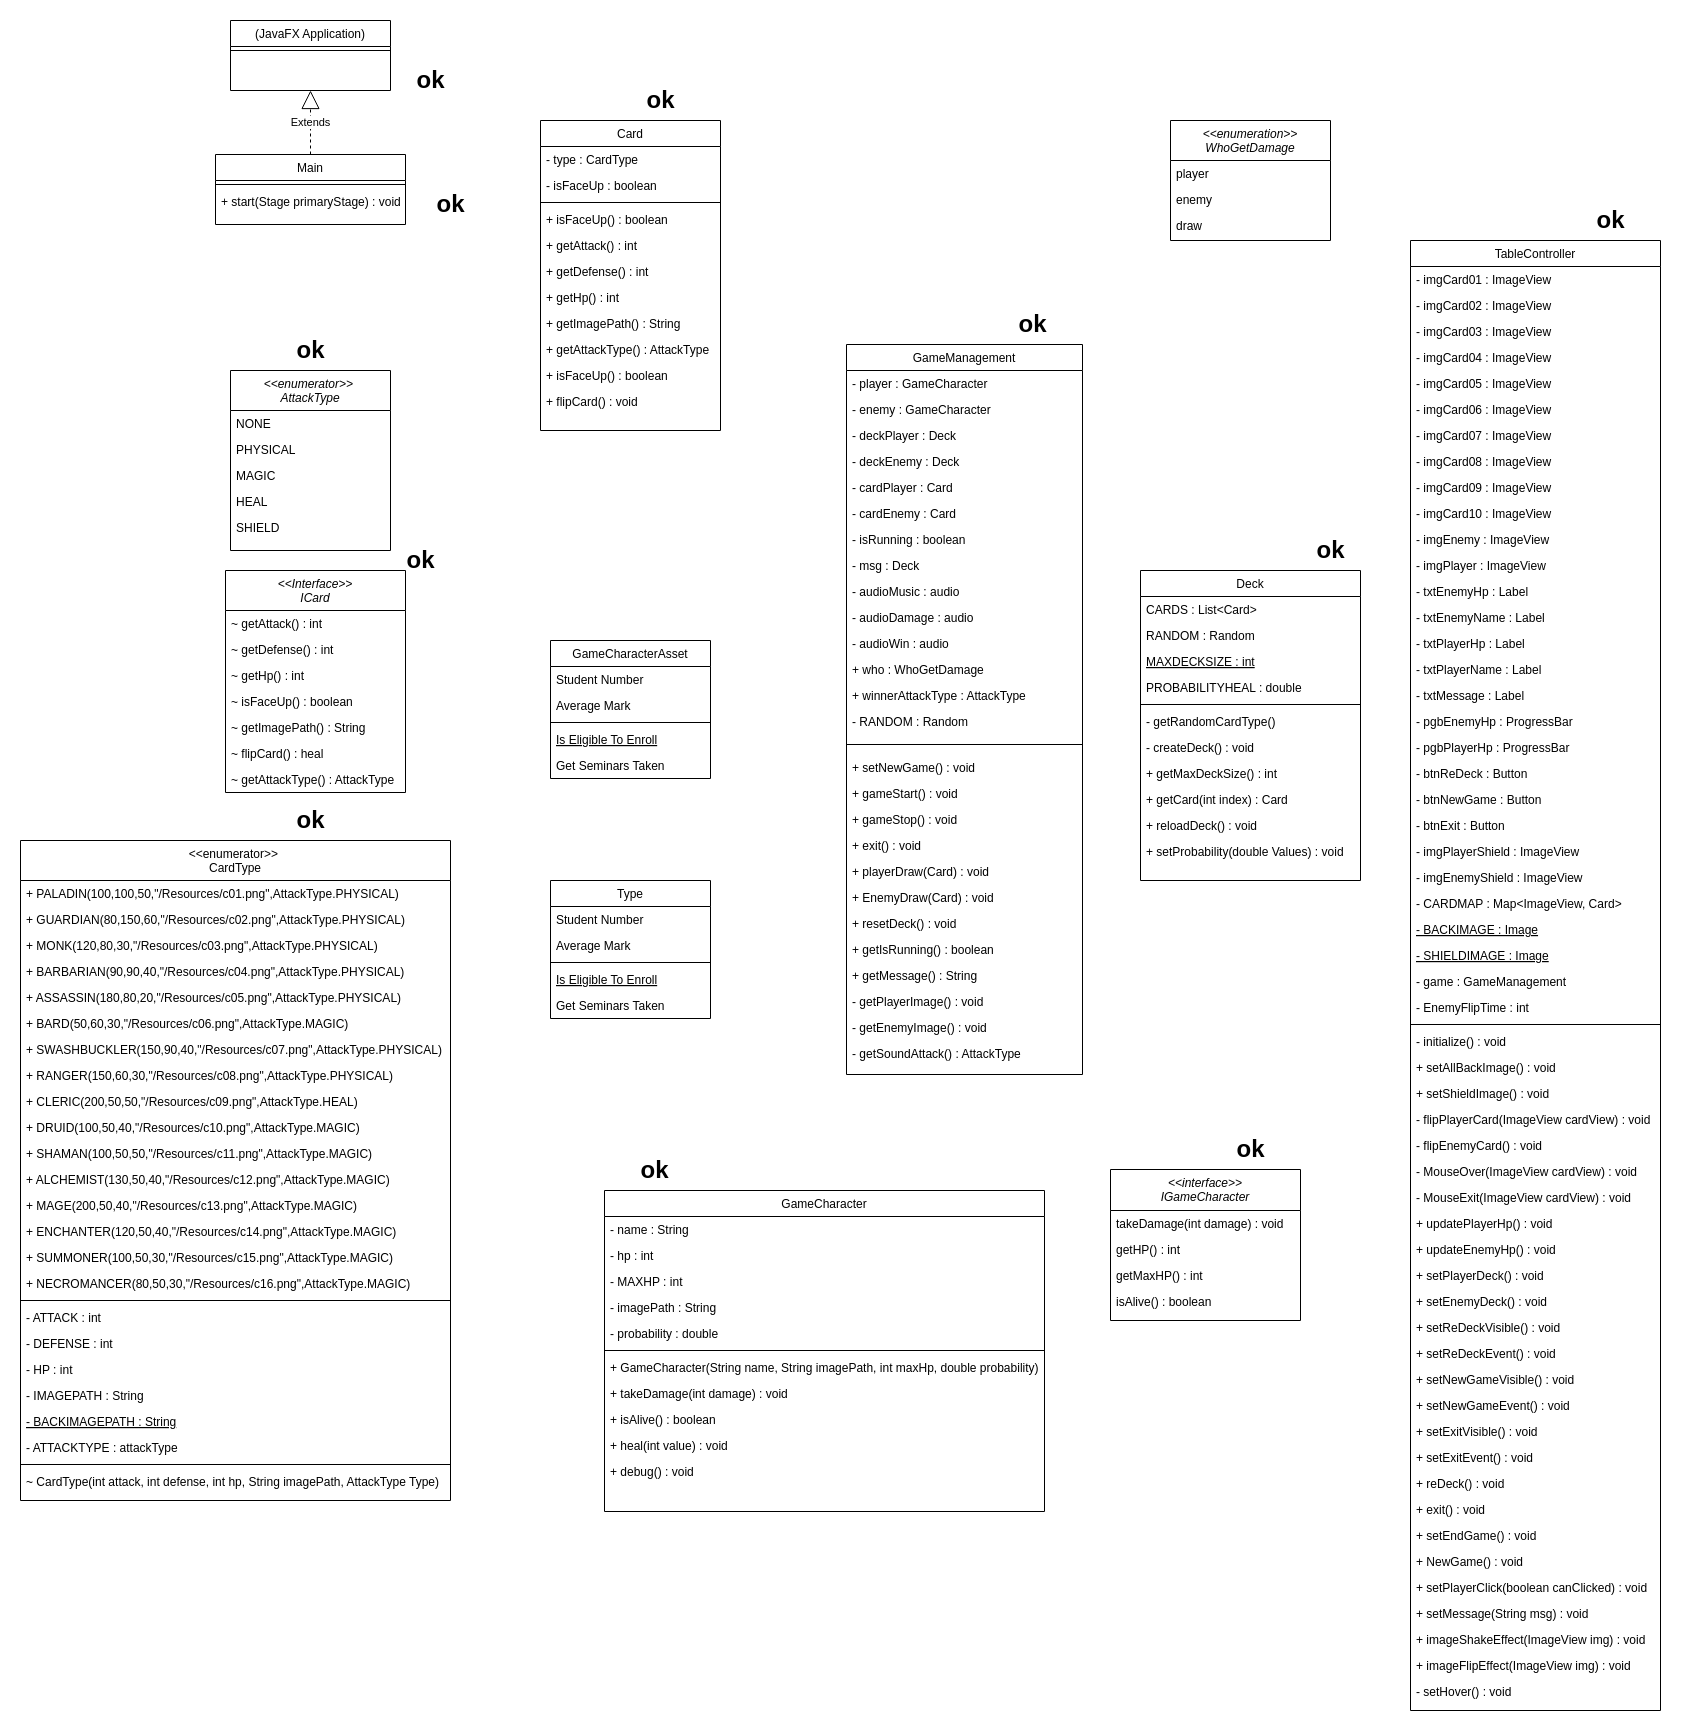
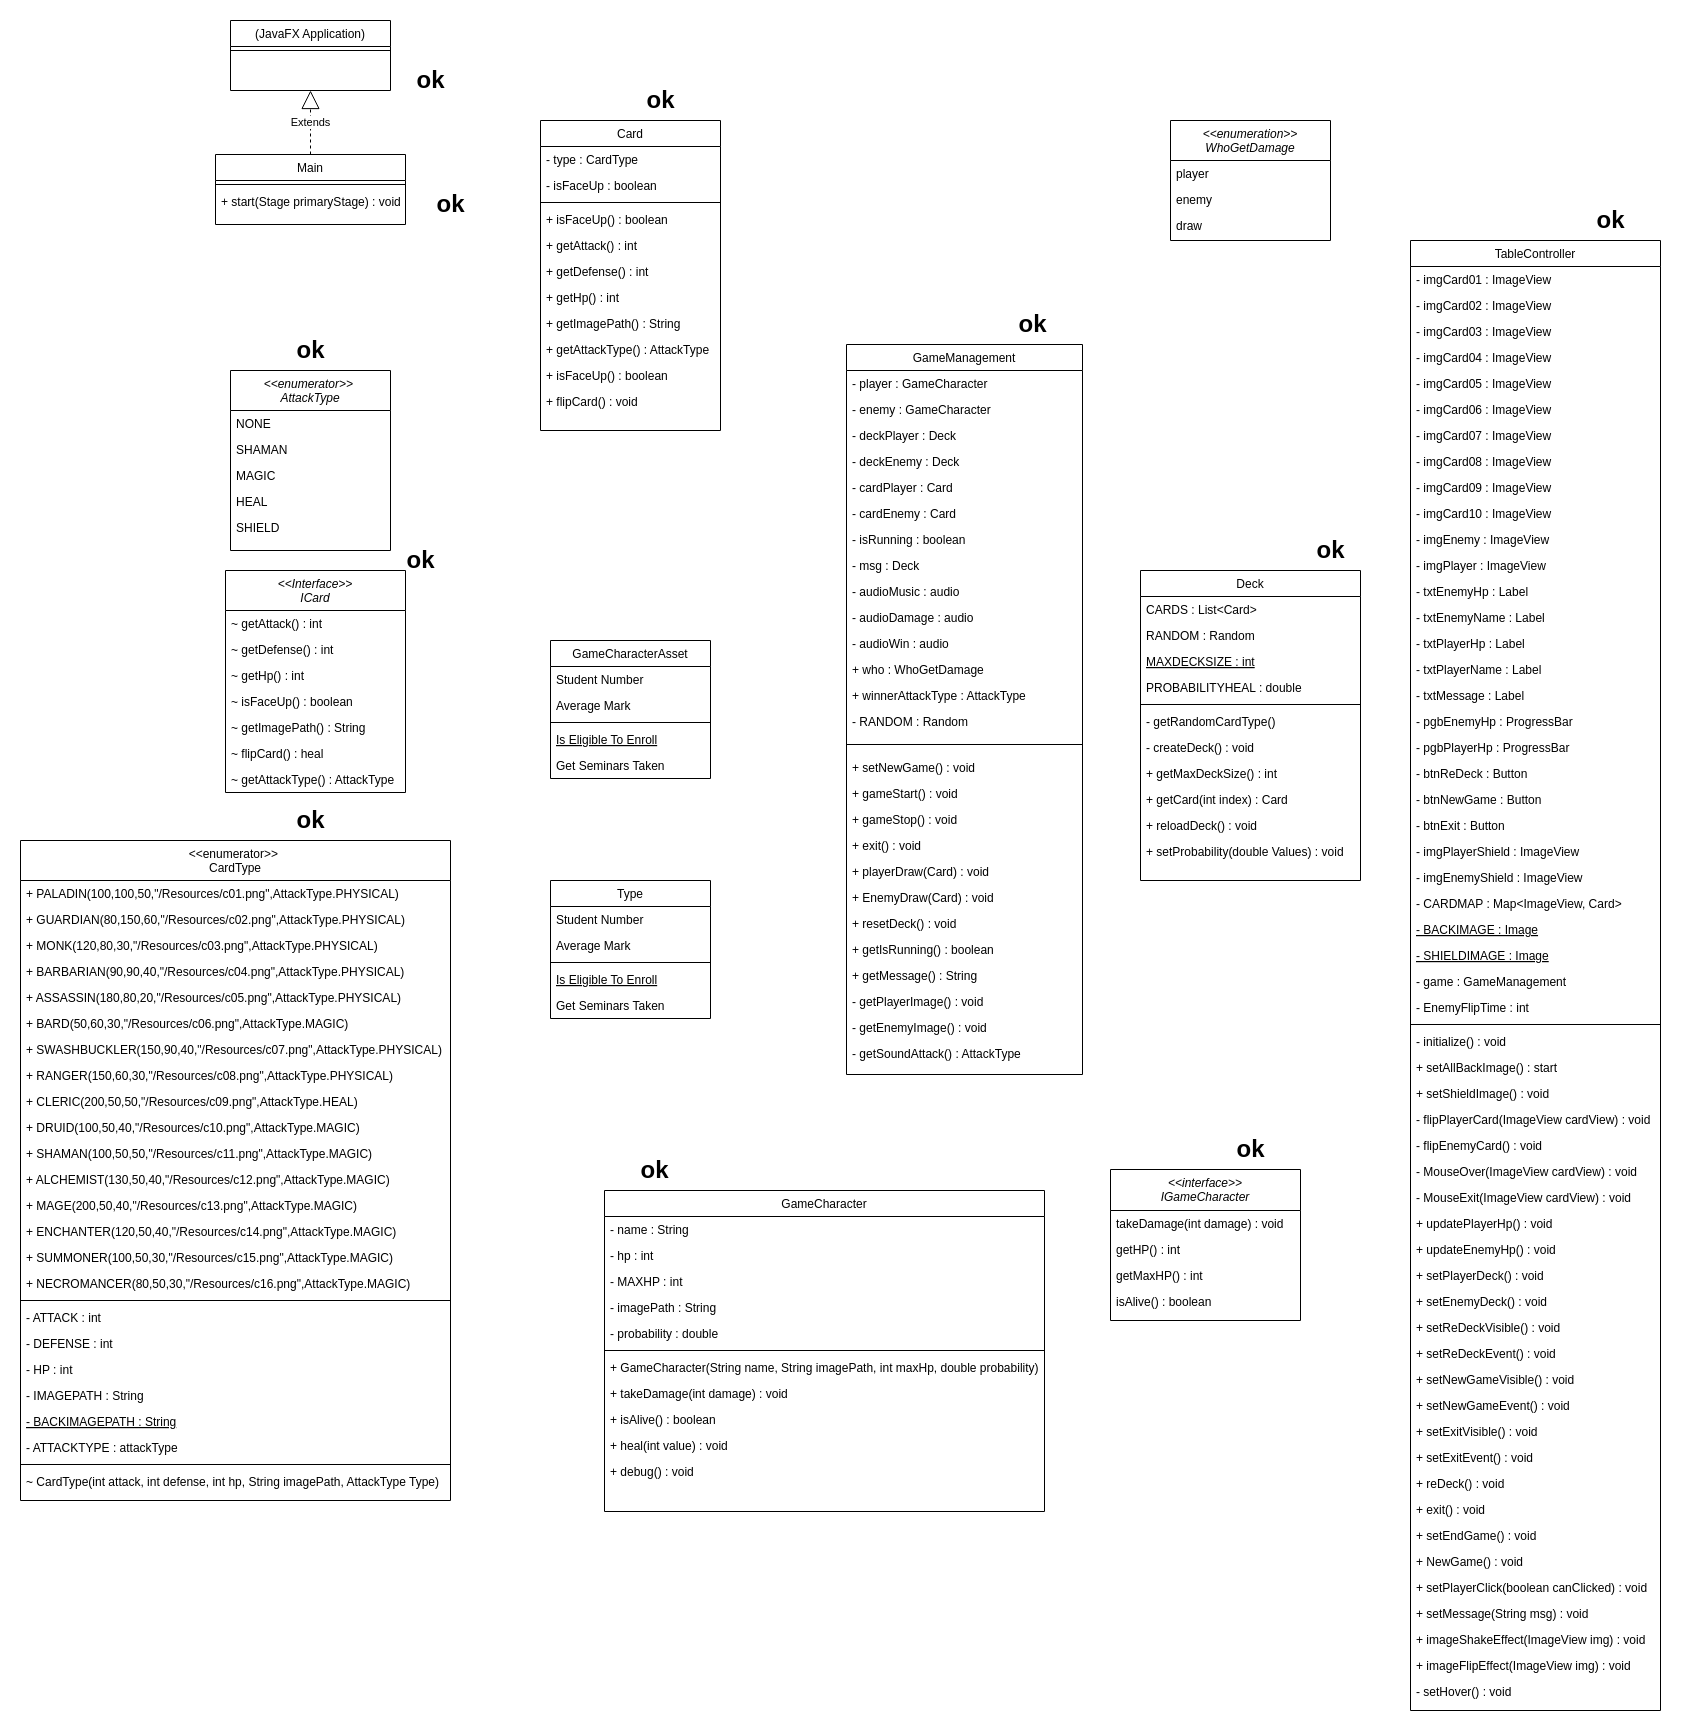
node "PHYSICAL": label "PHYSICAL" -> "SHAMAN"
node "+ setAllBackImage() : void": label "+ setAllBackImage() : void" -> "+ setAllBackImage() : start"
